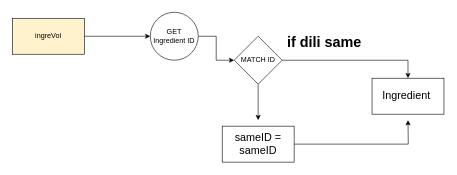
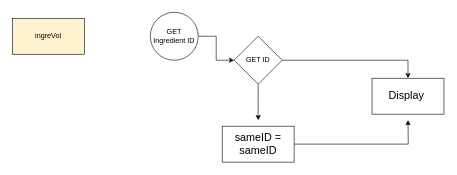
edge "ingreVol" -> "GET Ingredient ID": removed
node "if dili same": removed
node "MATCH ID": label "MATCH ID" -> "GET ID"
node "Ingredient": label "Ingredient" -> "Display"
